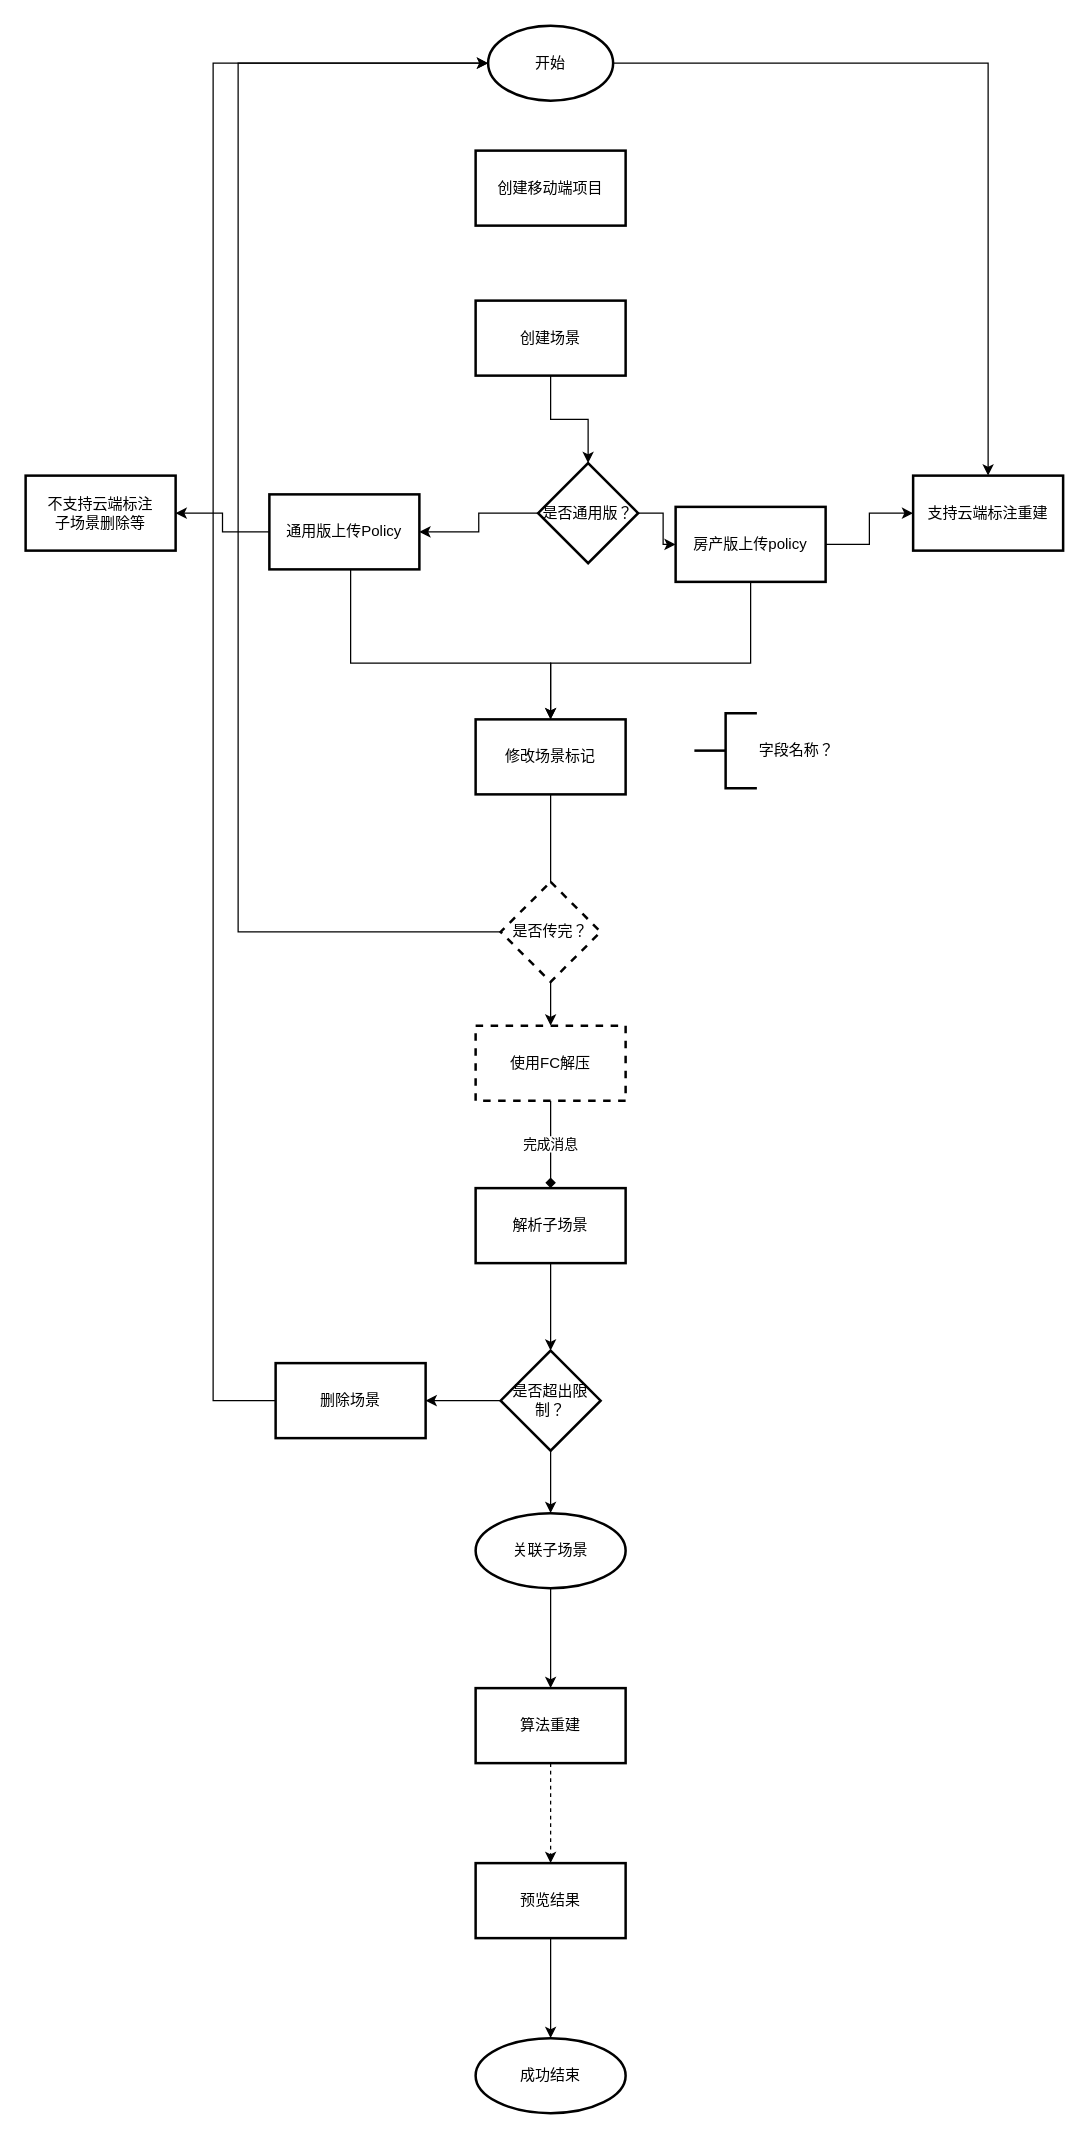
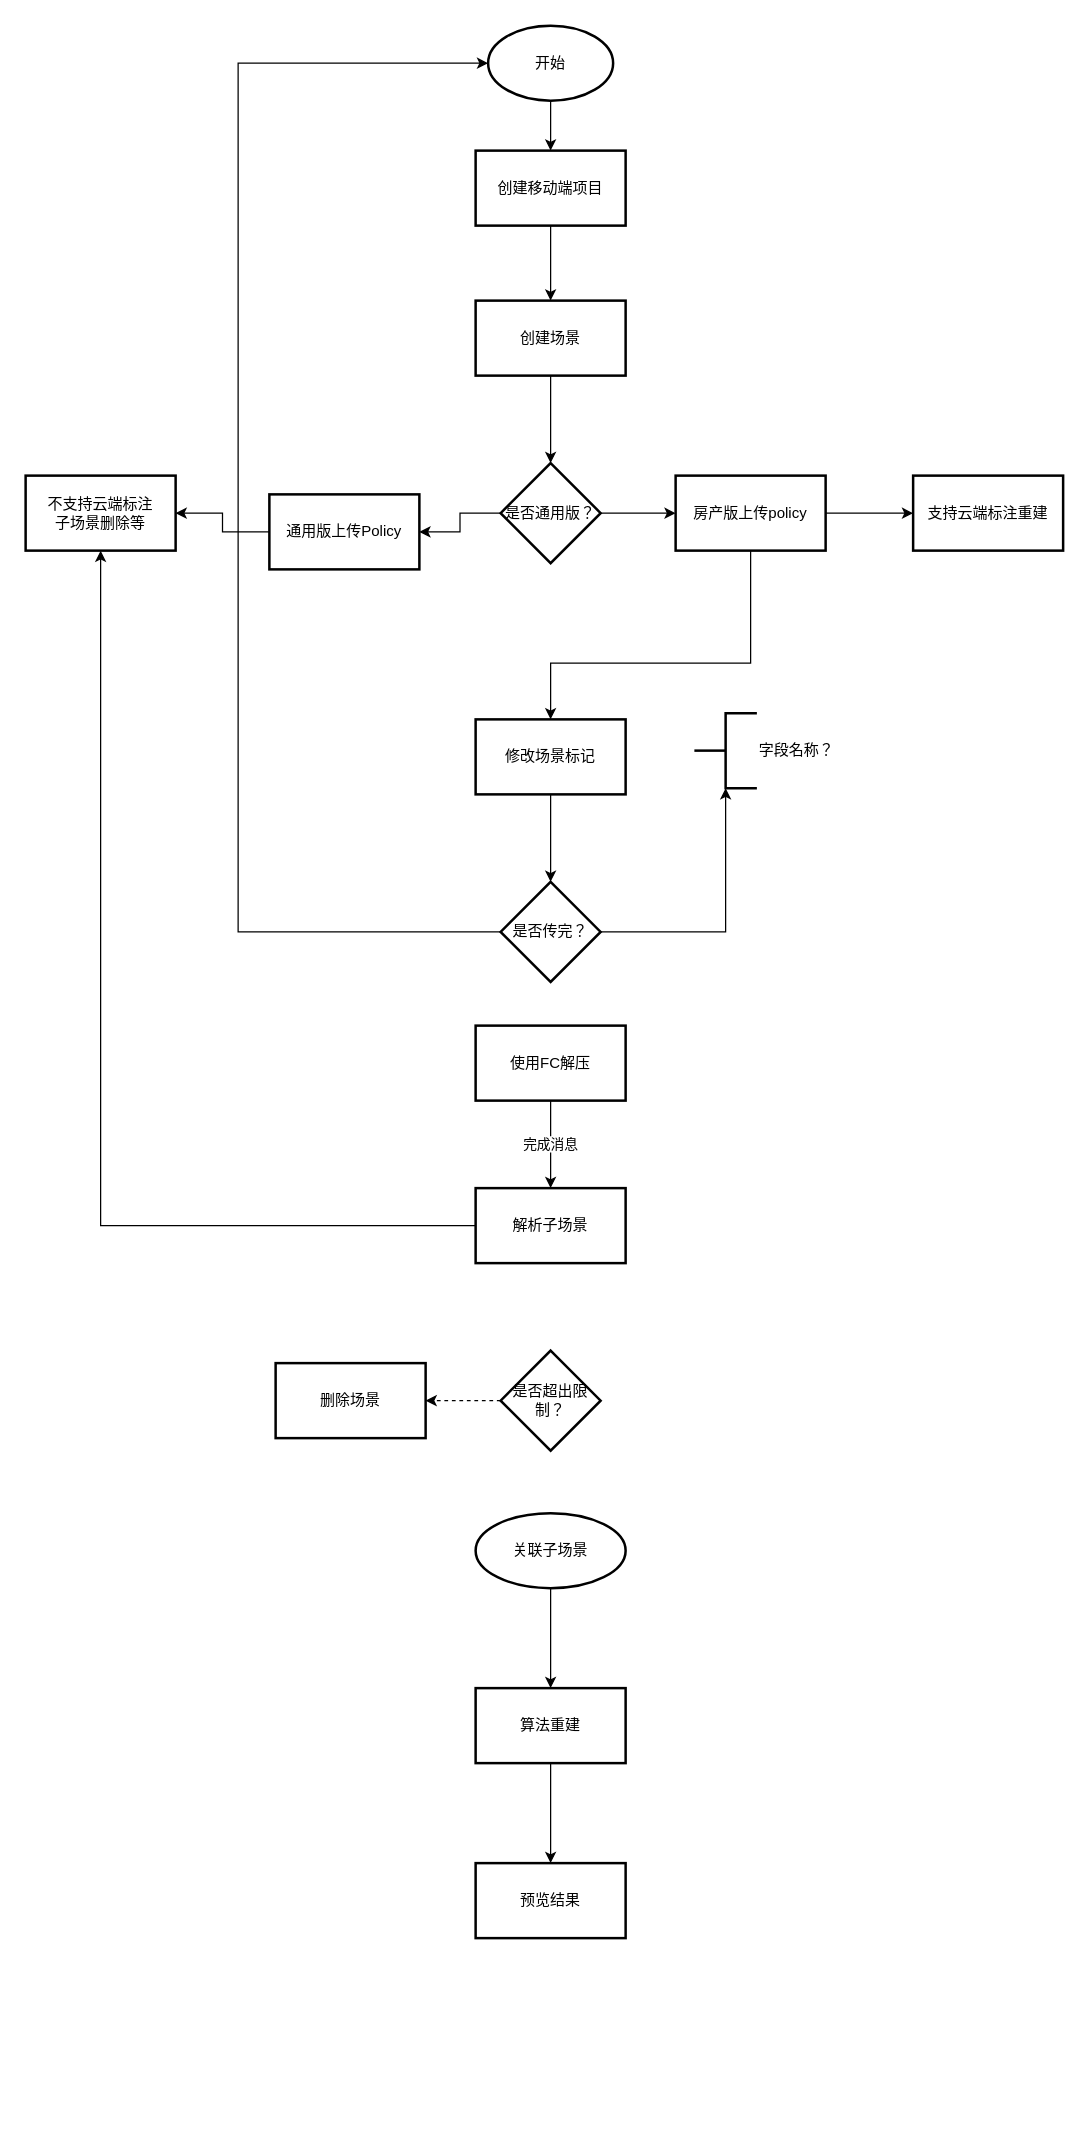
edge "开始" -> "支持云端标注重建": now "开始" -> "创建移动端项目"
edge "创建移动端项目" -> "创建场景": added
node "是否通用版？": moved (588, 513) -> (551, 513)
node "房产版上传policy": moved (751, 544) -> (751, 513)
edge "通用版上传Policy" -> "修改场景标记": removed
edge "删除场景" -> "开始": removed
edge "修改场景标记" -- "是否传完？": arrowhead none -> classic
node "是否传完？": style dashed -> solid
edge "是否传完？" -> "使用FC解压": now "是否传完？" -> "字段名称？"
node "使用FC解压": style dashed -> solid
edge "使用FC解压" -> "解析子场景": arrowhead diamond -> classic
edge "解析子场景" -> "是否超出限制？": now "解析子场景" -> "不支持云端标注 子场景删除等"
edge "是否超出限制？" -> "删除场景": style solid -> dashed
edge "是否超出限制？" -> "关联子场景": removed
edge "算法重建" -> "预览结果": style dashed -> solid
edge "预览结果" -> "成功结束": removed
node "成功结束": removed
